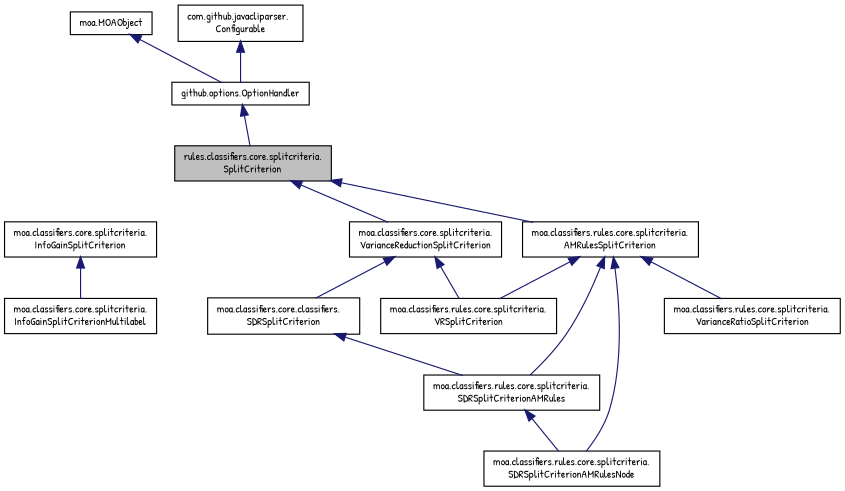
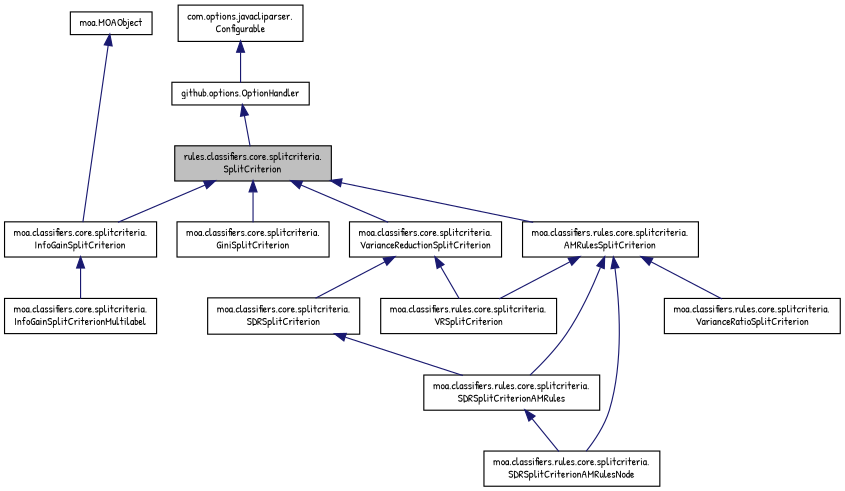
node "com.github.javacliparser. Configurable": label "com.github.javacliparser. Configurable" -> "com.options.javacliparser. Configurable"
edge "github.options.OptionHandler" -> "moa.MOAObject": now "moa.classifiers.core.splitcriteria. InfoGainSplitCriterion" -> "moa.MOAObject"
edge "moa.classifiers.core.splitcriteria. InfoGainSplitCriterion" -> "rules.classifiers.core.splitcriteria. SplitCriterion": added
node "moa.classifiers.core.splitcriteria. GiniSplitCriterion": added
node "moa.classifiers.core.classifiers. SDRSplitCriterion": label "moa.classifiers.core.classifiers. SDRSplitCriterion" -> "moa.classifiers.core.splitcriteria. SDRSplitCriterion"
